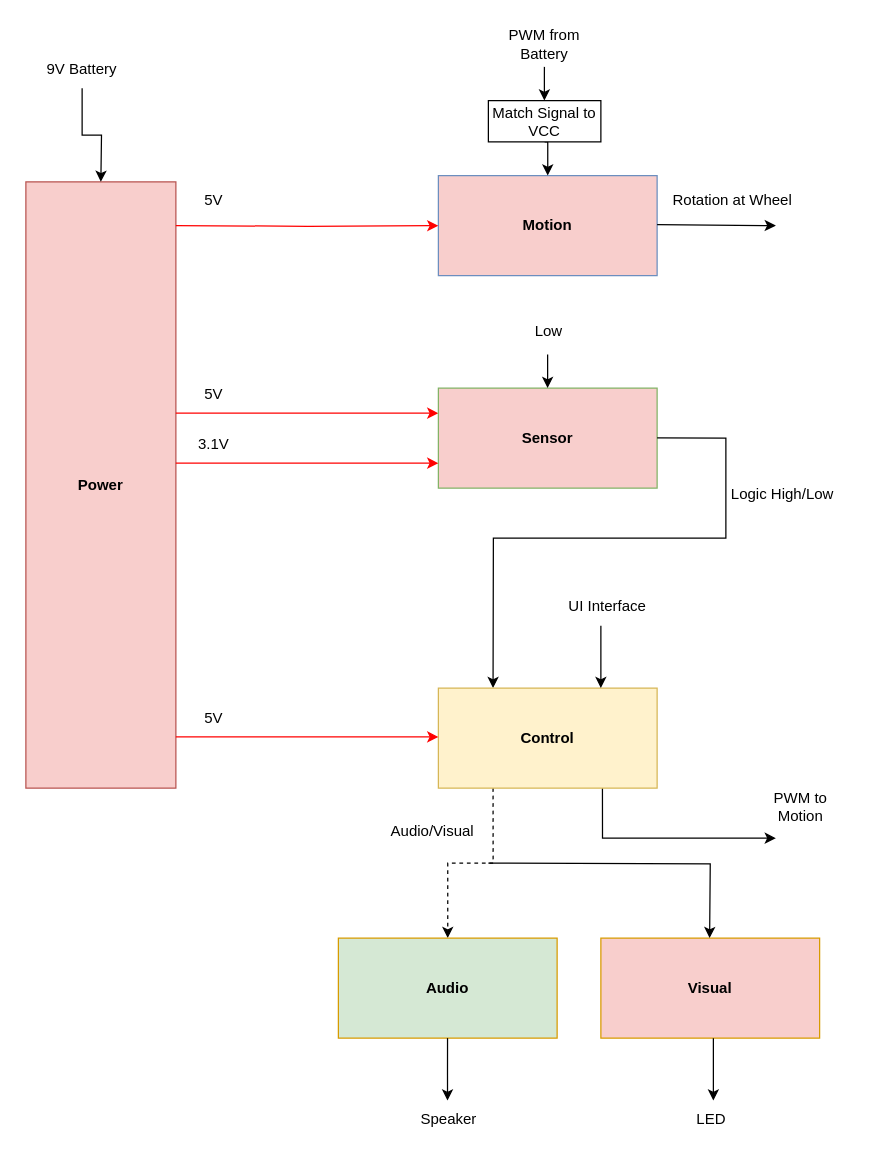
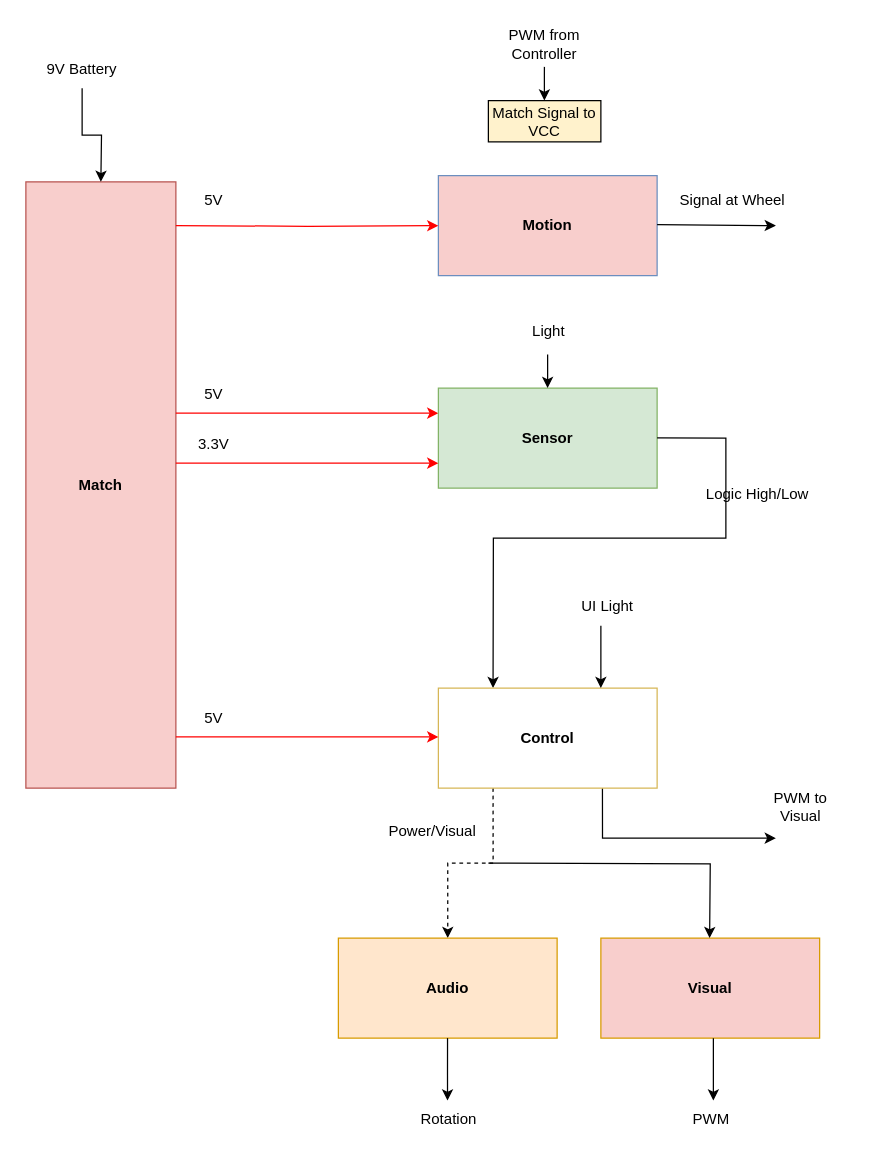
node "PWM from Battery": label "PWM from Battery" -> "PWM from Controller"
node "Match Signal to VCC": fillcolor #ffffff -> #fff2cc
edge "Match Signal to VCC" -> "Motion": removed
node "Rotation at Wheel": label "Rotation at Wheel" -> "Signal at Wheel"
node "Low": label "Low" -> "Light"
node "Sensor": fillcolor #f8cecc -> #d5e8d4
node "3.1V": label "3.1V" -> "3.3V"
node "Power": label "Power" -> "Match"
node "Logic High/Low": moved (782, 494) -> (757, 494)
node "UI Interface": label "UI Interface" -> "UI Light"
node "Control": fillcolor #fff2cc -> #ffffff
node "PWM to Motion": label "PWM to Motion" -> "PWM to Visual"
node "Audio/Visual": label "Audio/Visual" -> "Power/Visual"
node "Audio": fillcolor #d5e8d4 -> #ffe6cc
node "Speaker": label "Speaker" -> "Rotation"
node "LED": label "LED" -> "PWM"
